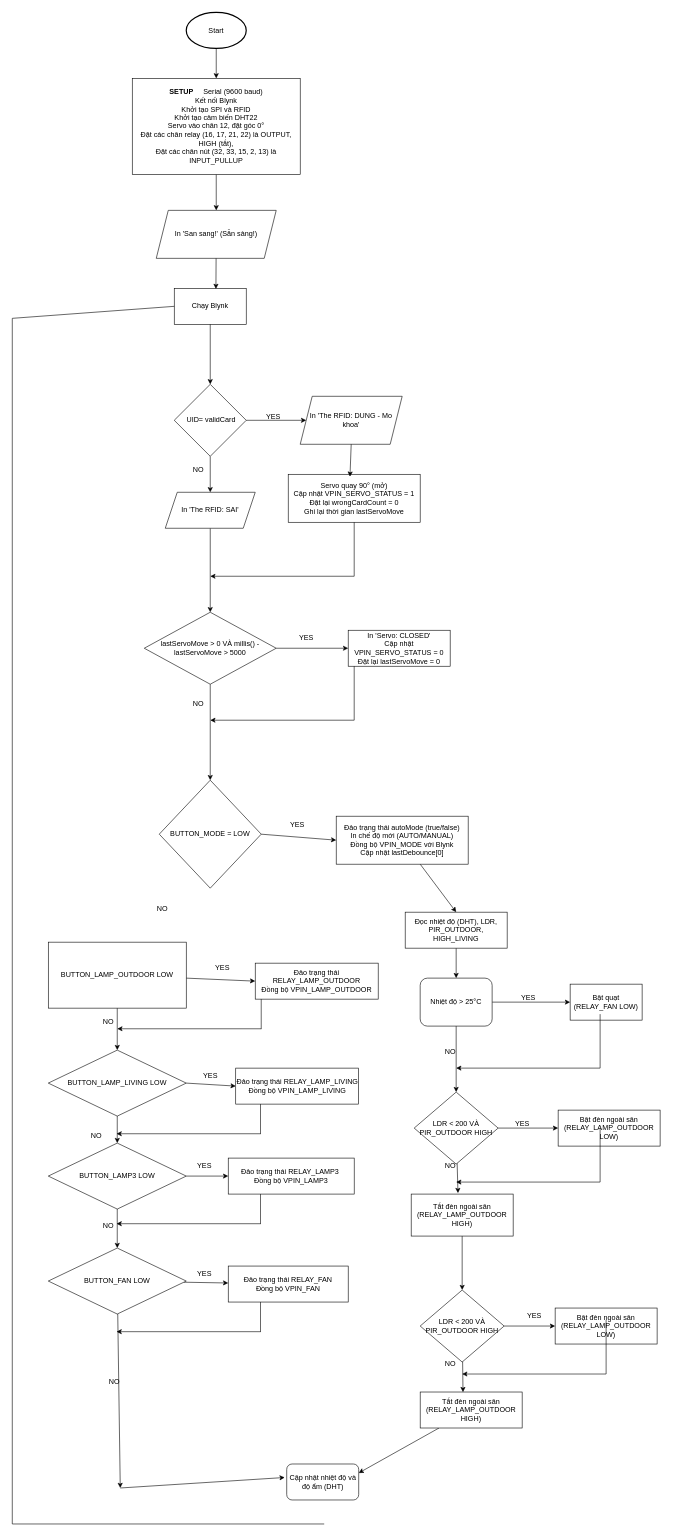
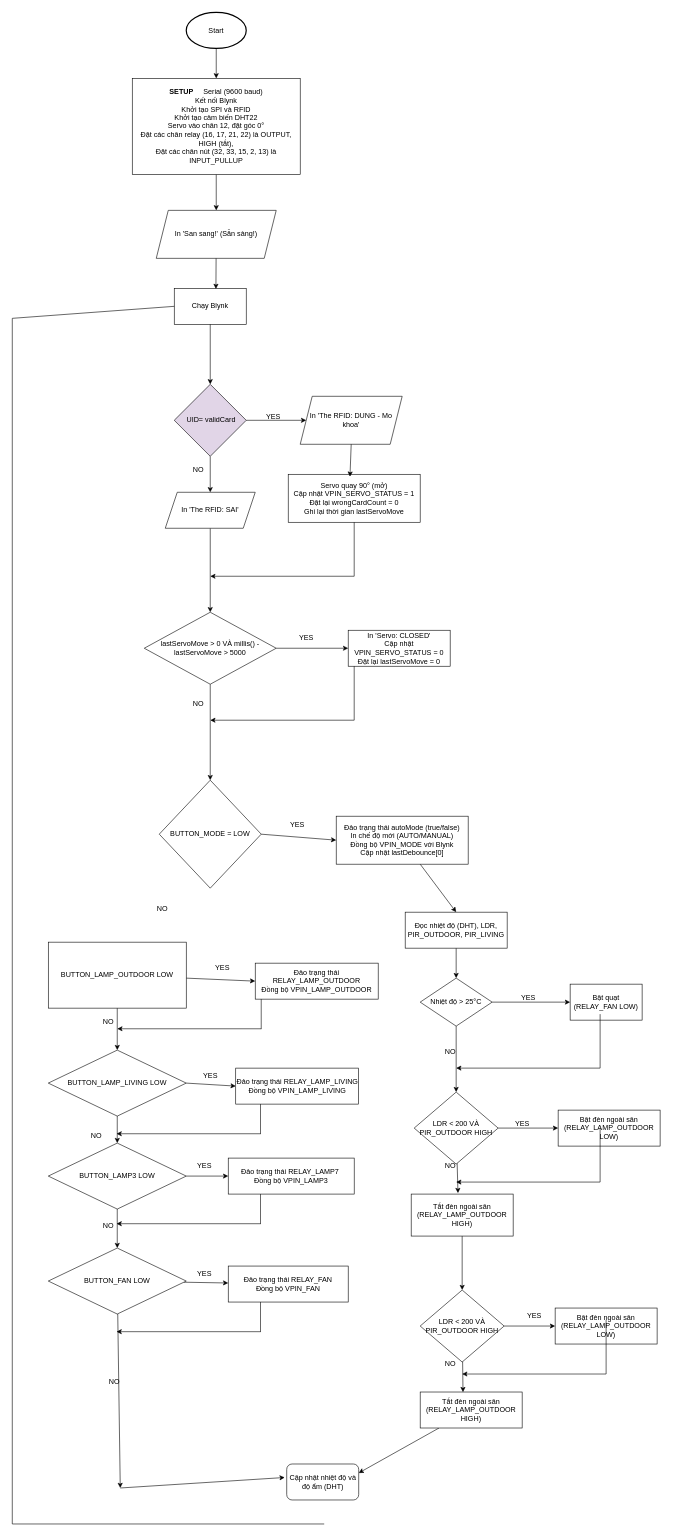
node "UID= validCard": fillcolor #ffffff -> #e1d5e7
node "Đọc nhiệt độ (DHT), LDR, PIR_OUTDOOR, HIGH_LIVING": label "Đọc nhiệt độ (DHT), LDR, PIR_OUTDOOR, HIGH_LIVING" -> "Đọc nhiệt độ (DHT), LDR, PIR_OUTDOOR, PIR_LIVING"
node "Nhiệt độ > 25°C": shape rounded rectangle -> diamond
node "Đảo trạng thái RELAY_LAMP3 Đồng bộ VPIN_LAMP3": label "Đảo trạng thái RELAY_LAMP3 Đồng bộ VPIN_LAMP3" -> "Đảo trạng thái RELAY_LAMP7 Đồng bộ VPIN_LAMP3"
